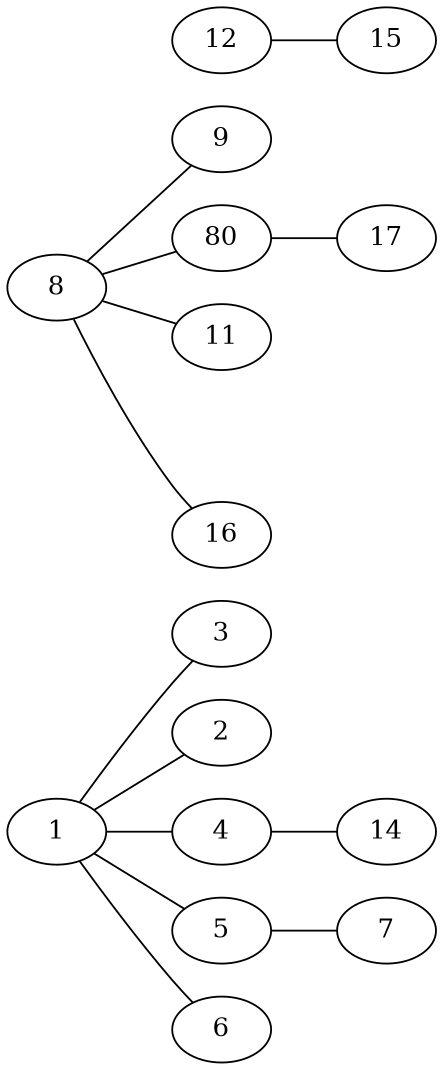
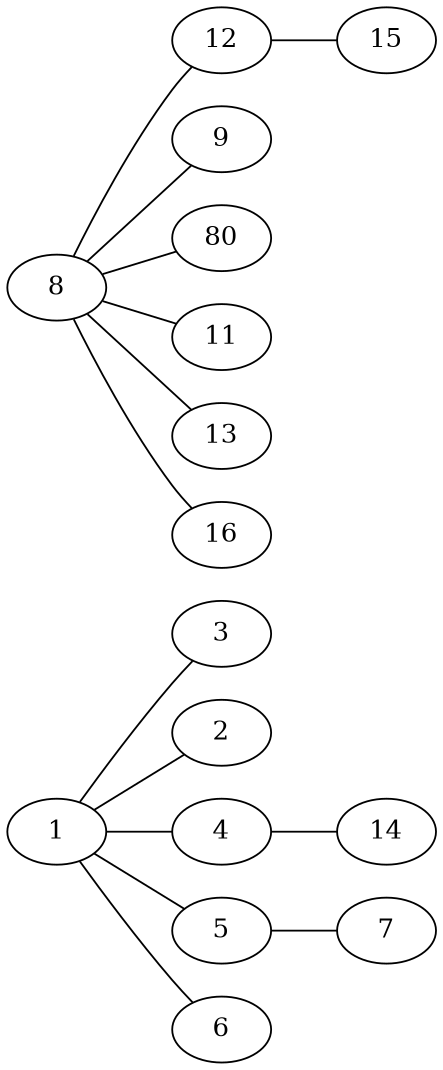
edge "12" -- "8": added
node "17": removed
node "13": added
